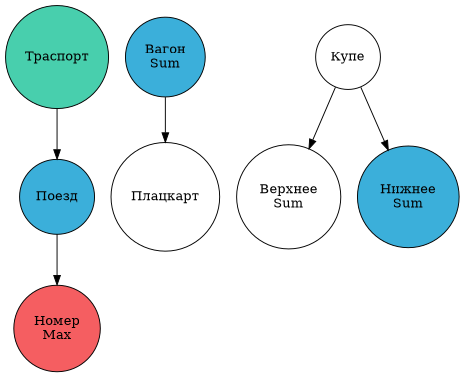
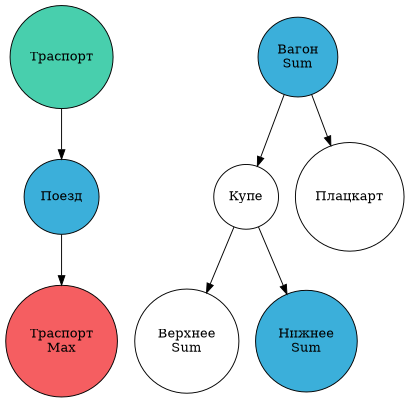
edge "Вагон Sum" -> "Купе": added
node "Номер Max": label "Номер Max" -> "Траспорт Max"
